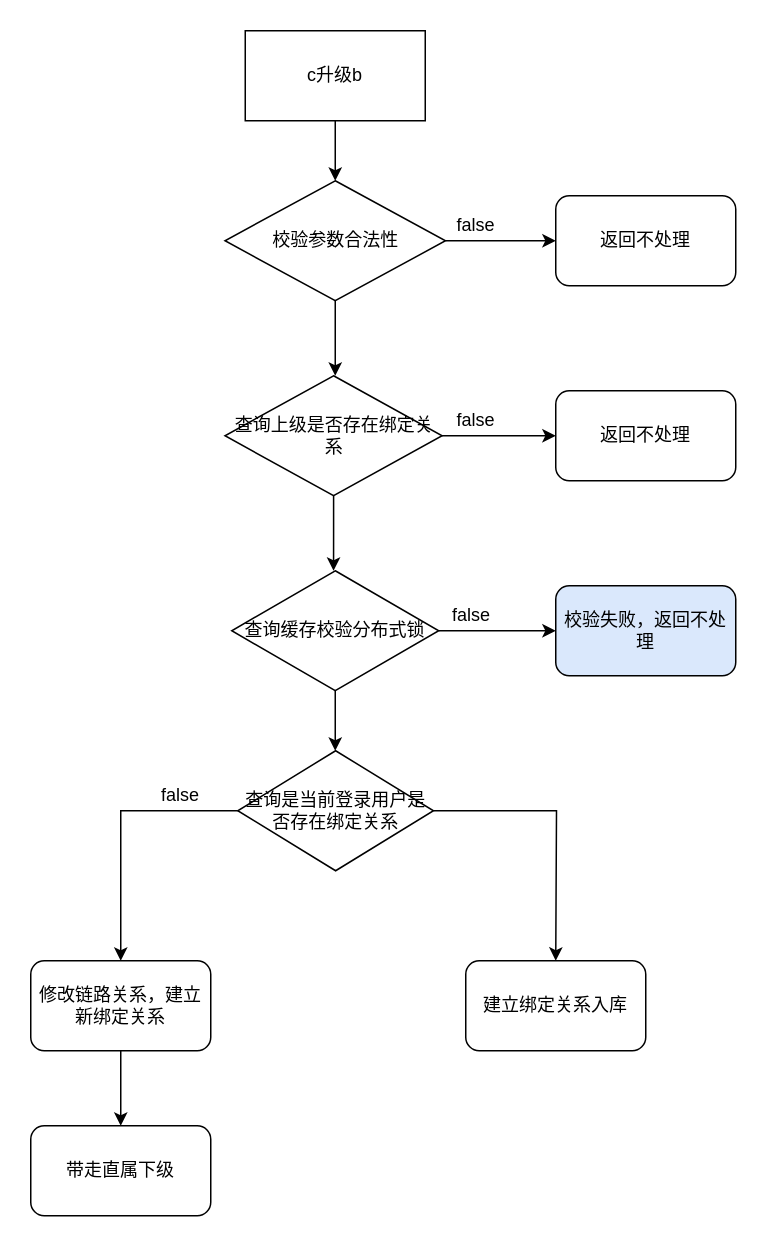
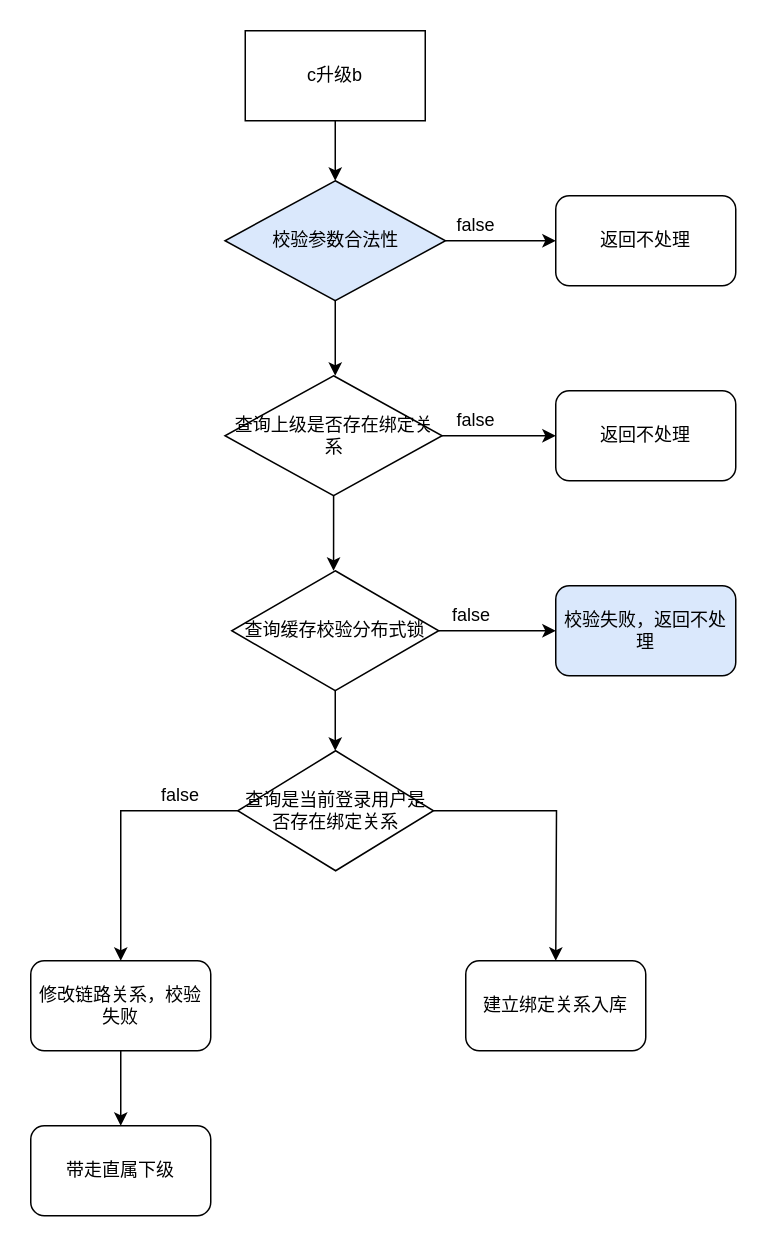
node "校验参数合法性": fillcolor #ffffff -> #dae8fc
node "修改链路关系，建立新绑定关系": label "修改链路关系，建立新绑定关系" -> "修改链路关系，校验失败"
